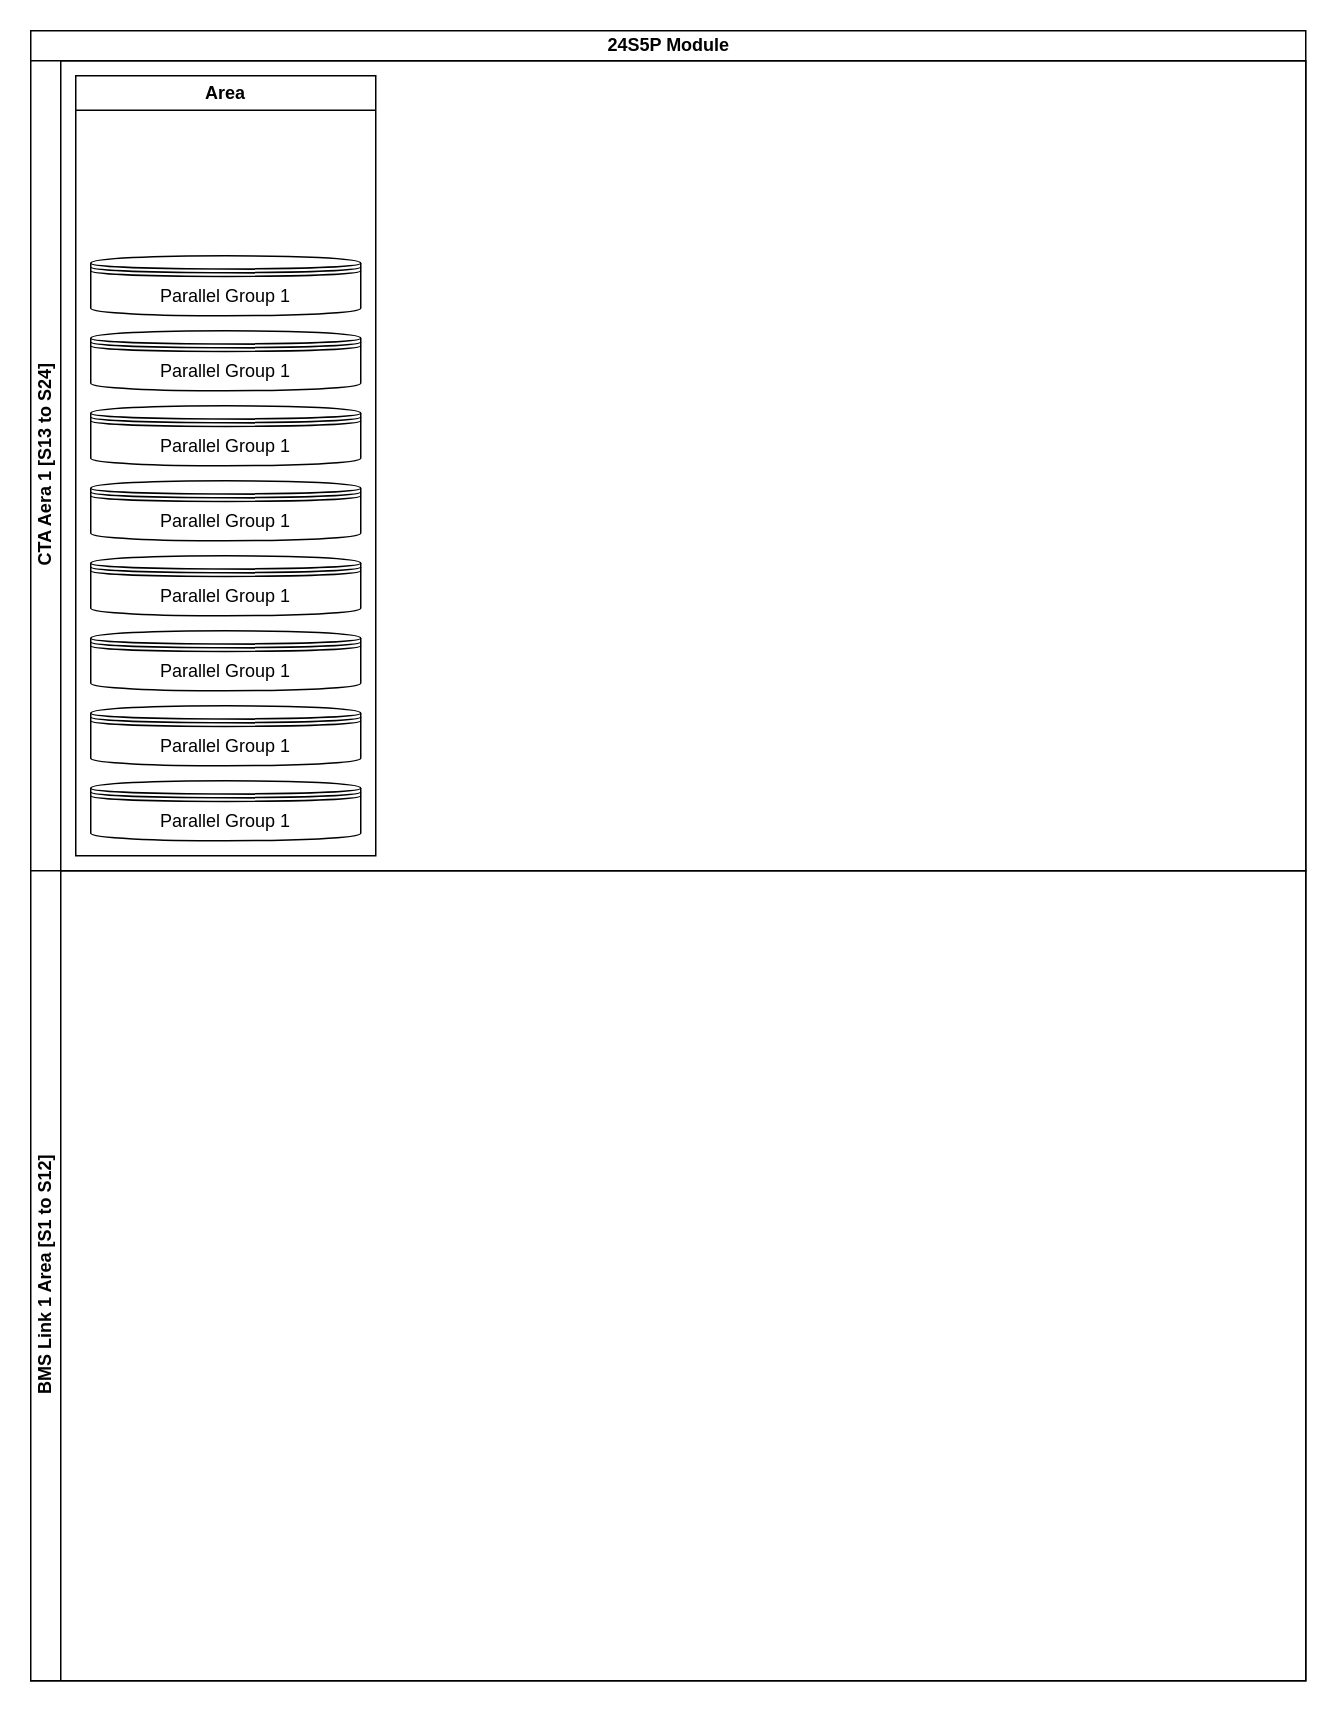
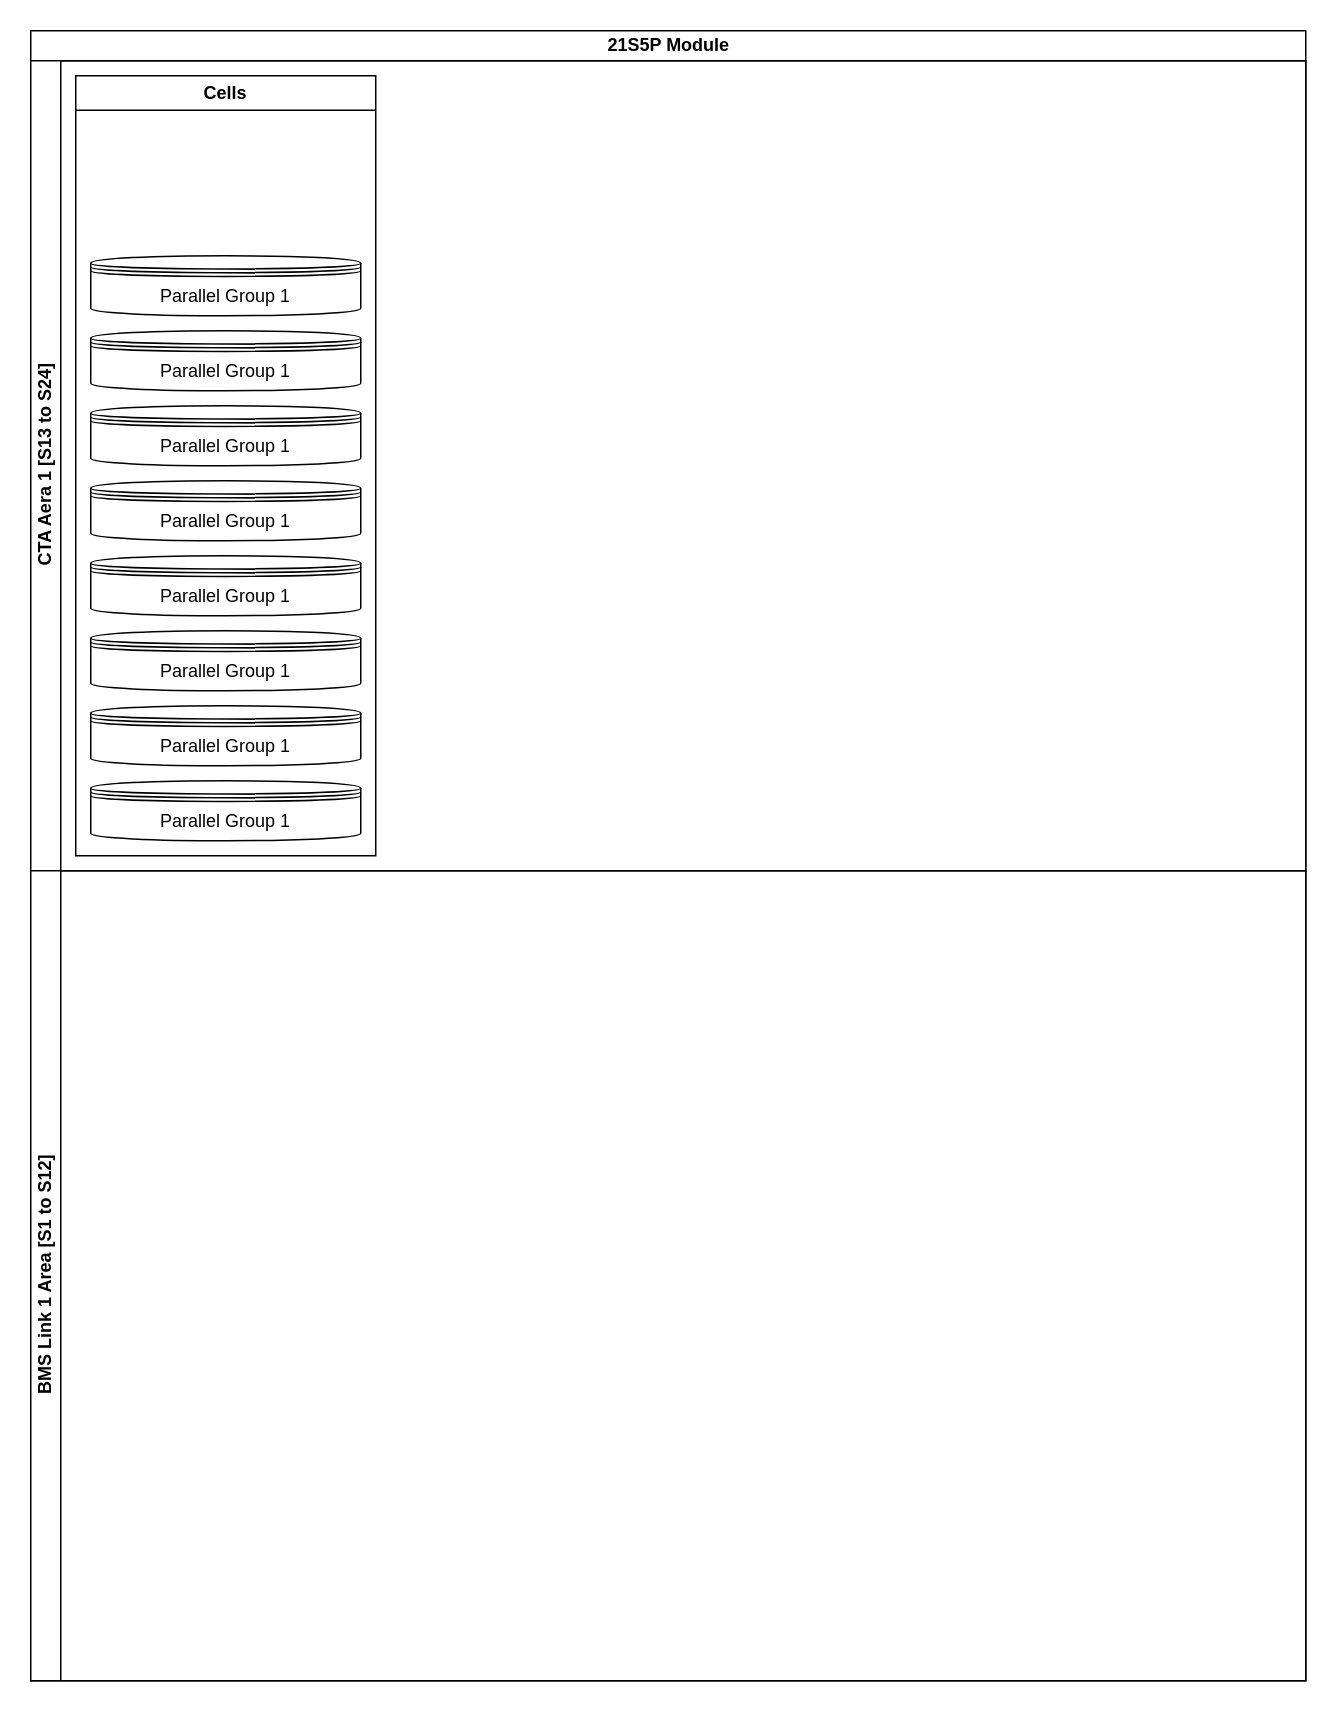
node "24S5P Module": label "24S5P Module" -> "21S5P Module"
node "Area": label "Area" -> "Cells"
